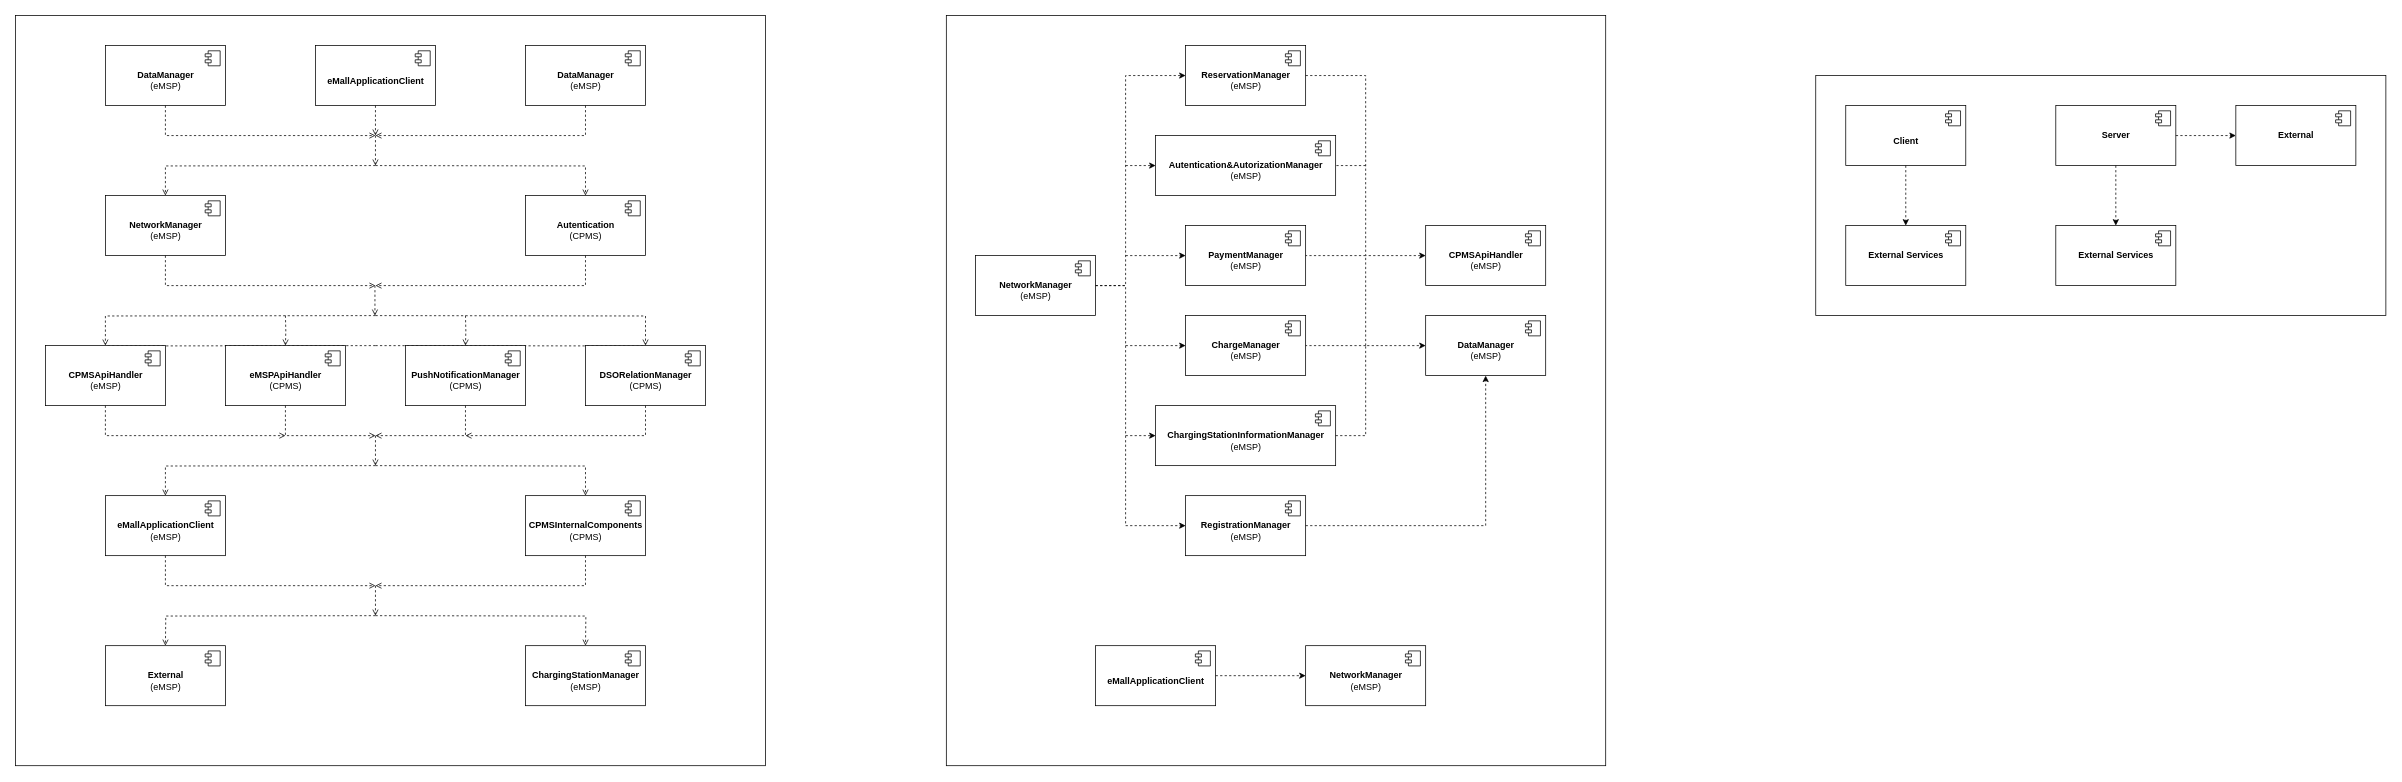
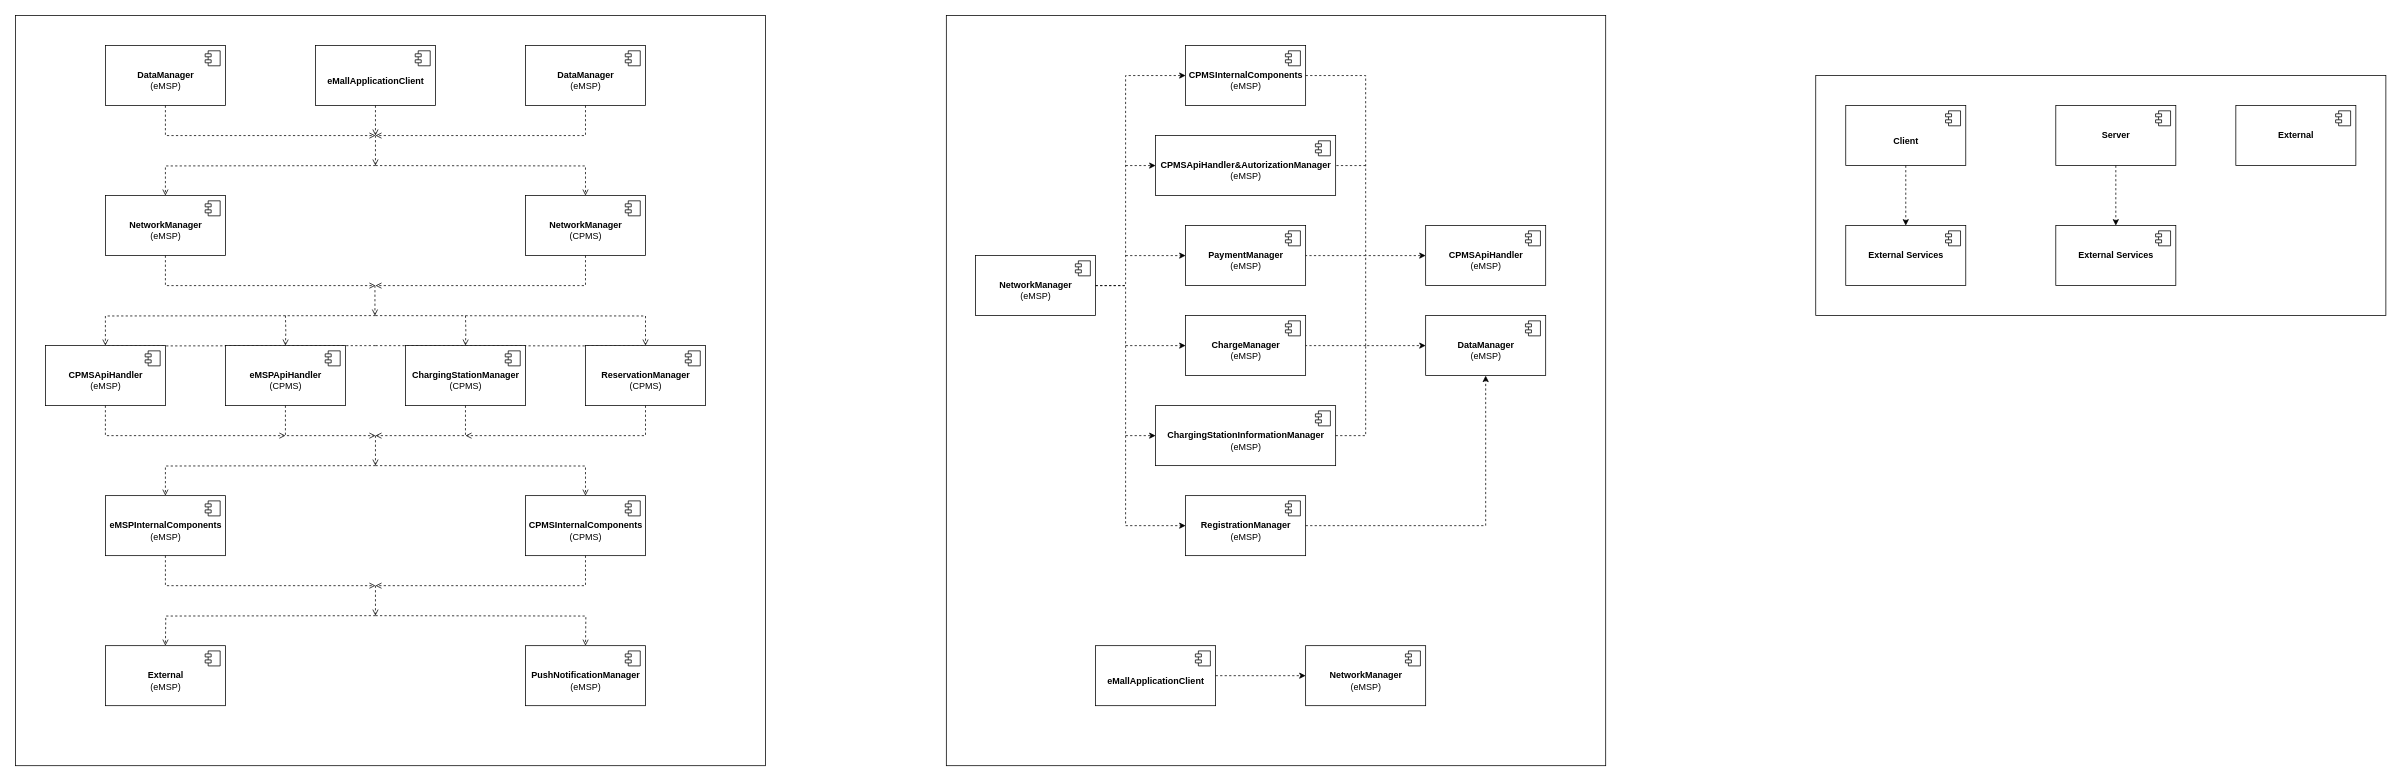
node "ReservationManager (eMSP)": label "ReservationManager (eMSP)" -> "CPMSInternalComponents (eMSP)"
edge "Server" -> "External": removed
node "Autentication&AutorizationManager (eMSP)": label "Autentication&AutorizationManager (eMSP)" -> "CPMSApiHandler&AutorizationManager (eMSP)"
node "Autentication (CPMS)": label "Autentication (CPMS)" -> "NetworkManager (CPMS)"
node "PushNotificationManager (CPMS)": label "PushNotificationManager (CPMS)" -> "ChargingStationManager (CPMS)"
node "DSORelationManager (CPMS)": label "DSORelationManager (CPMS)" -> "ReservationManager (CPMS)"
node "eMallApplicationClient (eMSP)": label "eMallApplicationClient (eMSP)" -> "eMSPInternalComponents (eMSP)"
node "ChargingStationManager (eMSP)": label "ChargingStationManager (eMSP)" -> "PushNotificationManager (eMSP)"
